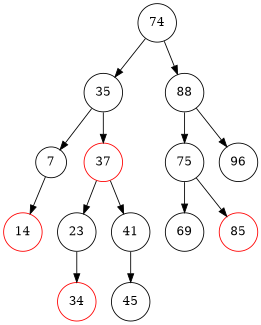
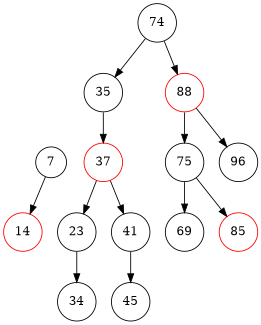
node "88": color black -> red
edge "35" -> "7": removed
node "34": color red -> black
